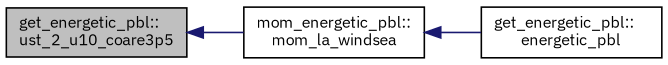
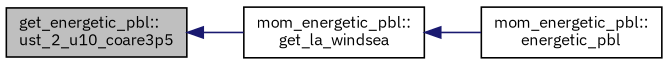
node "mom_energetic_pbl:: mom_la_windsea": label "mom_energetic_pbl:: mom_la_windsea" -> "mom_energetic_pbl:: get_la_windsea"
node "get_energetic_pbl:: energetic_pbl": label "get_energetic_pbl:: energetic_pbl" -> "mom_energetic_pbl:: energetic_pbl"
